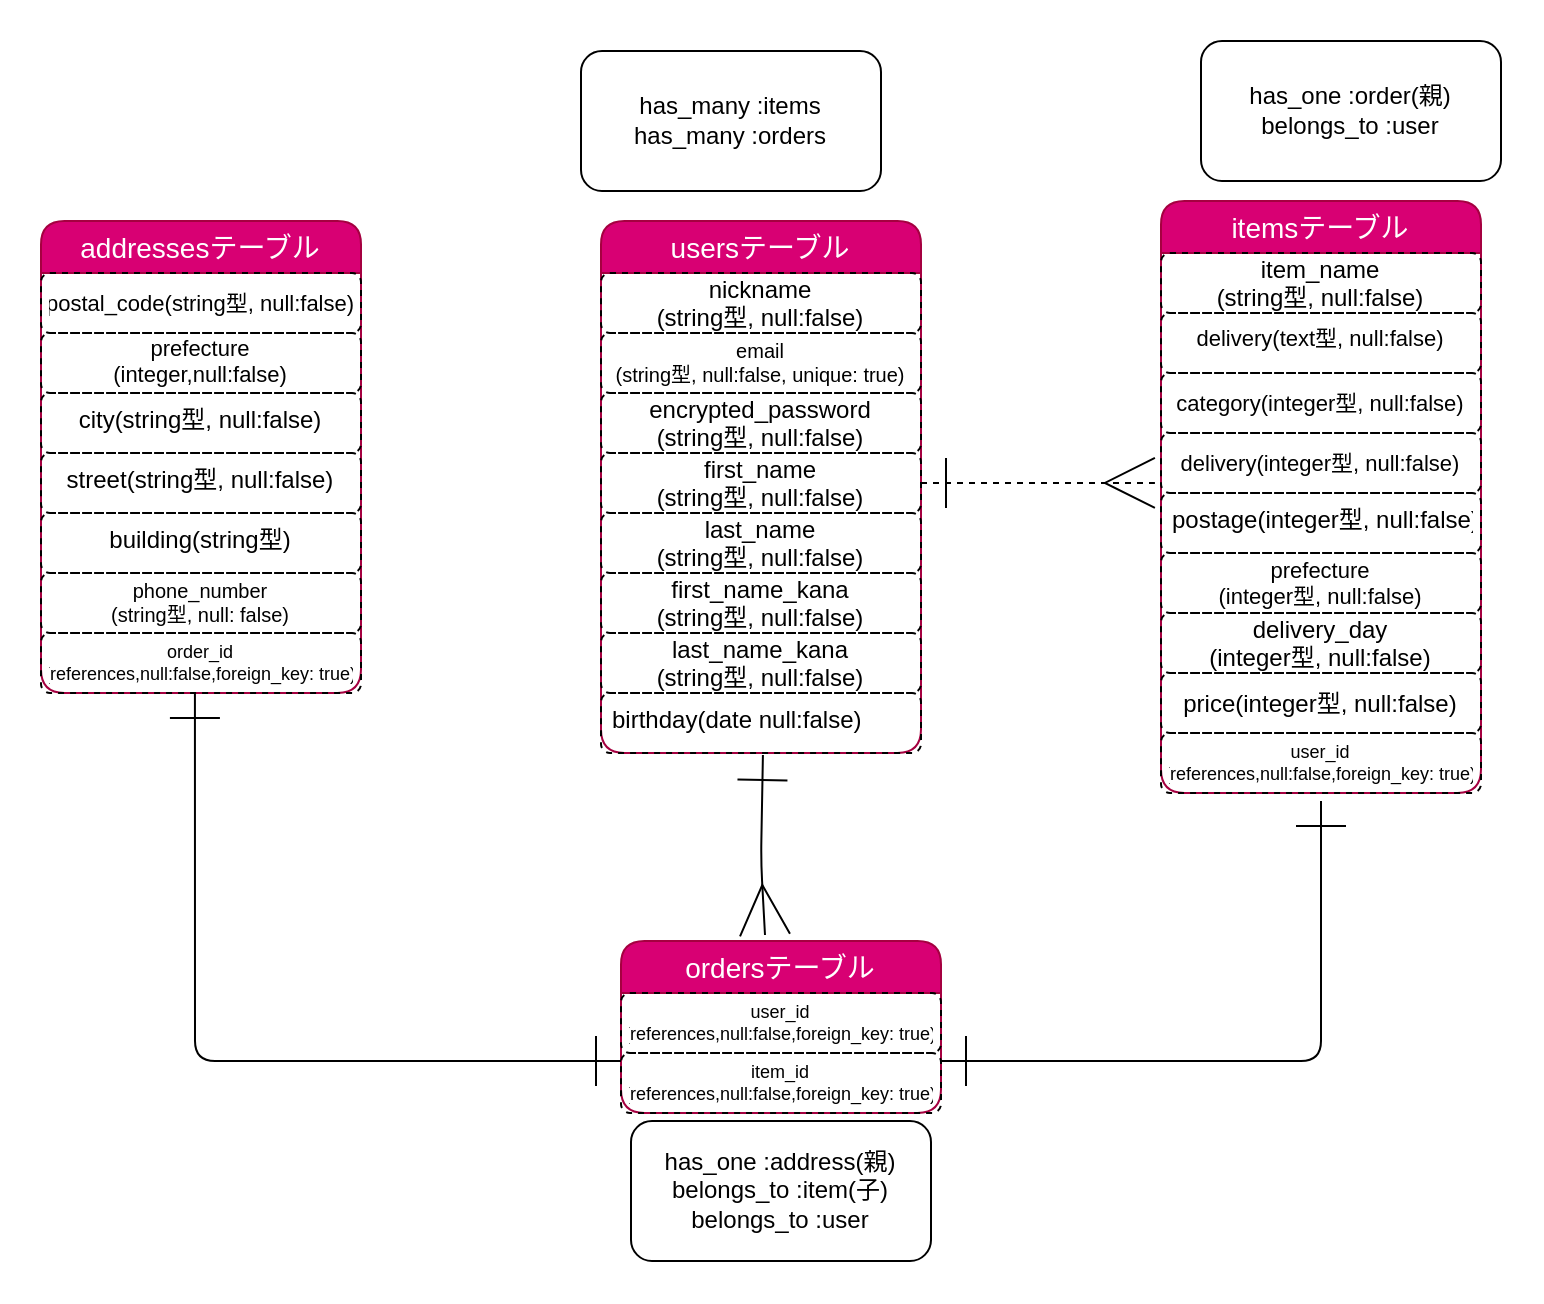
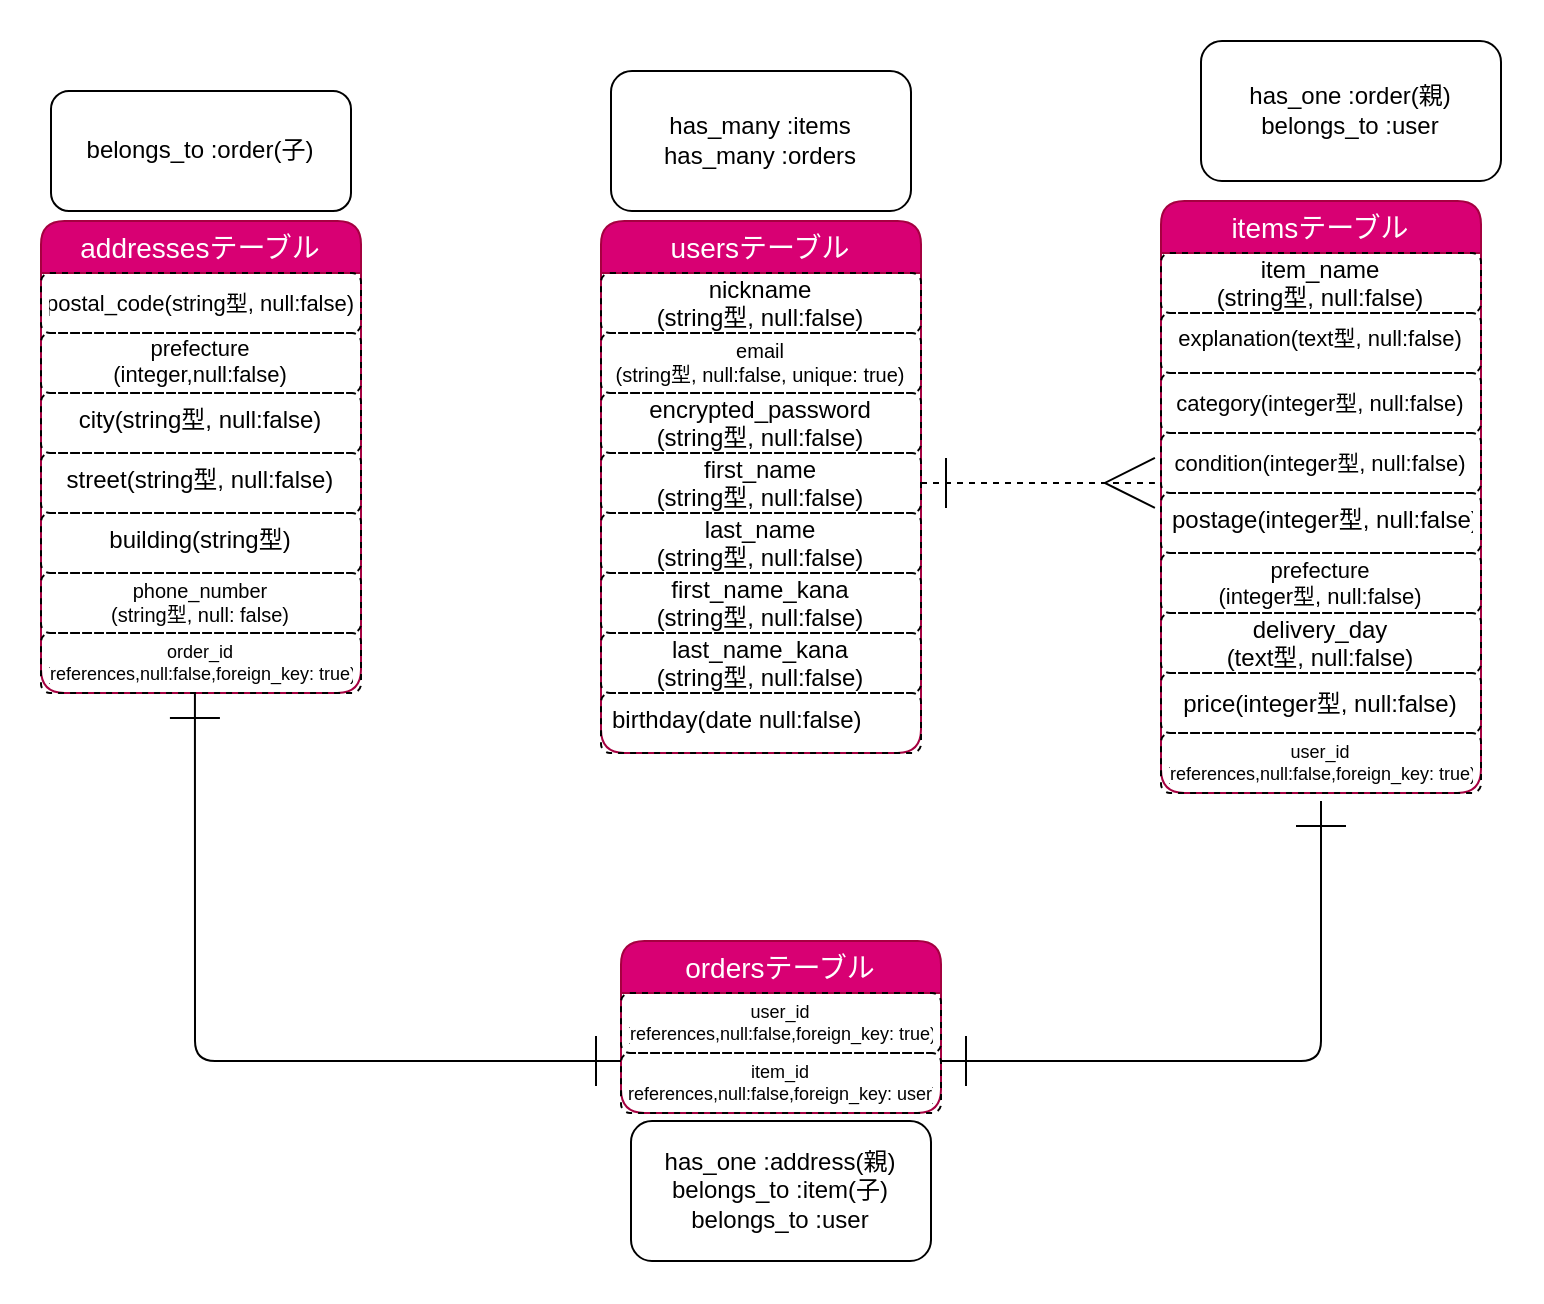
node "has_many :items has_many :orders": moved (731, 121) -> (761, 141)
node "belongs_to :order(子)": added
node "delivery(text型, null:false)": label "delivery(text型, null:false)" -> "explanation(text型, null:false)"
node "delivery(integer型, null:false)": label "delivery(integer型, null:false)" -> "condition(integer型, null:false)"
node "delivery_day (integer型, null:false)": label "delivery_day (integer型, null:false)" -> "delivery_day (text型, null:false)"
edge "birthday(date null:false)" -- "ordersテーブル": removed
node "item_id (references,null:false,foreign_key: true)": label "item_id (references,null:false,foreign_key: true)" -> "item_id (references,null:false,foreign_key: user)"
